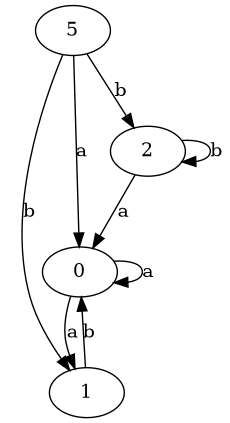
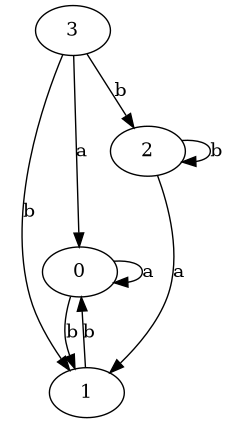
node "5": label "5" -> "3"
edge "2" -> "0": now "2" -> "1"
edge "0" -> "1": label "a" -> "b"
